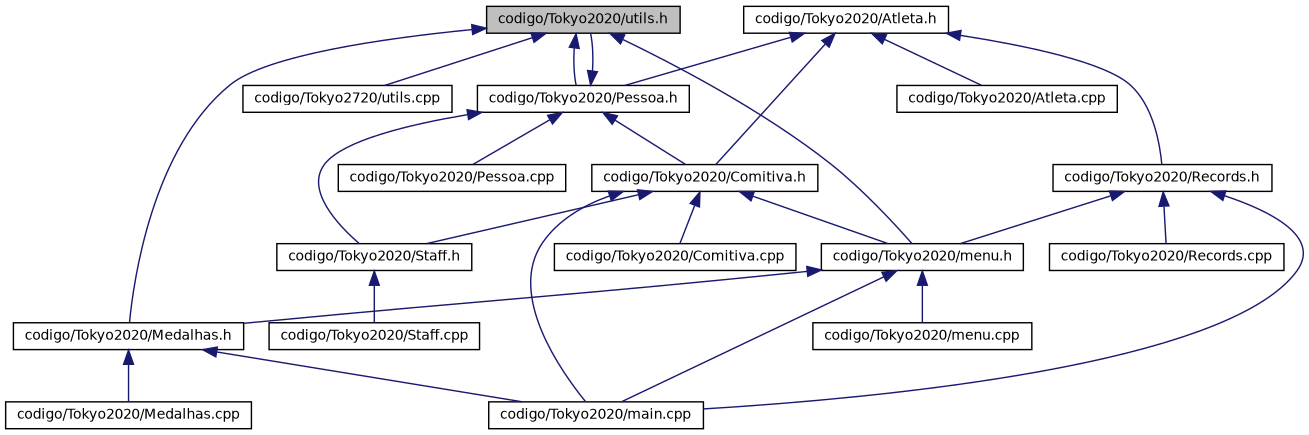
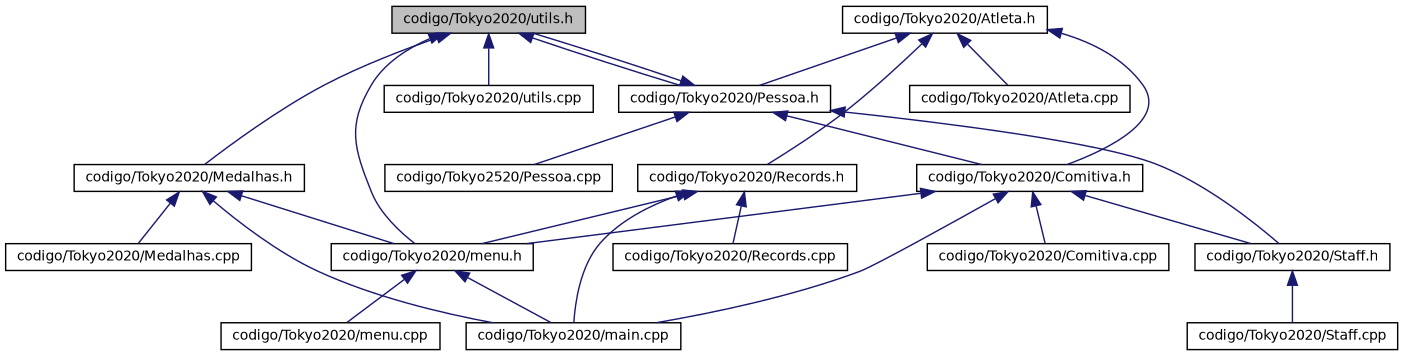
node "codigo/Tokyo2720/utils.cpp": label "codigo/Tokyo2720/utils.cpp" -> "codigo/Tokyo2020/utils.cpp"
node "codigo/Tokyo2020/Pessoa.cpp": label "codigo/Tokyo2020/Pessoa.cpp" -> "codigo/Tokyo2520/Pessoa.cpp"
edge "codigo/Tokyo2020/Medalhas.h" -> "codigo/Tokyo2020/menu.h": reversed
